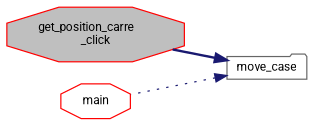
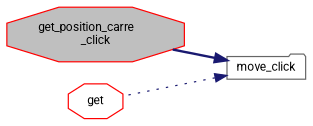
node "move_case": label "move_case" -> "move_click"
node "main": label "main" -> "get"
